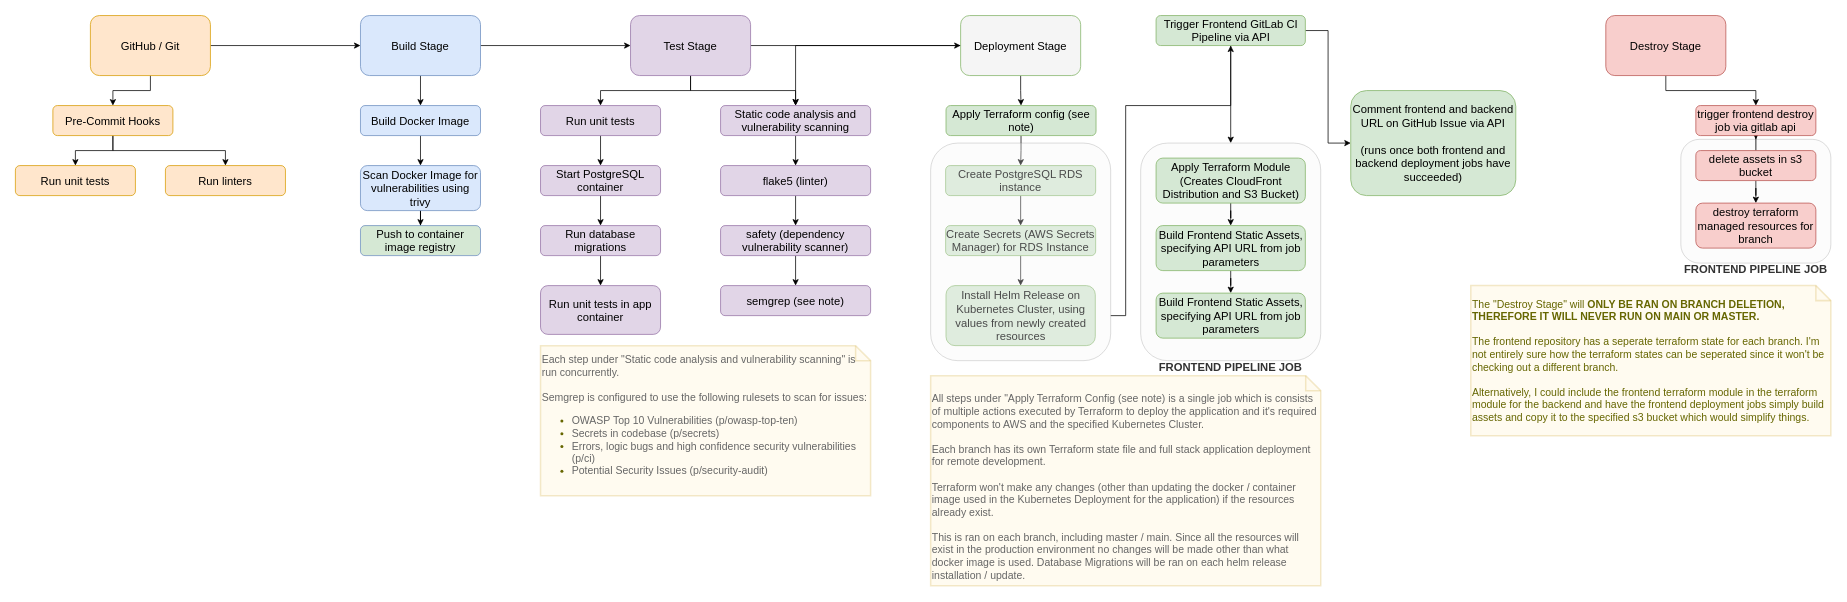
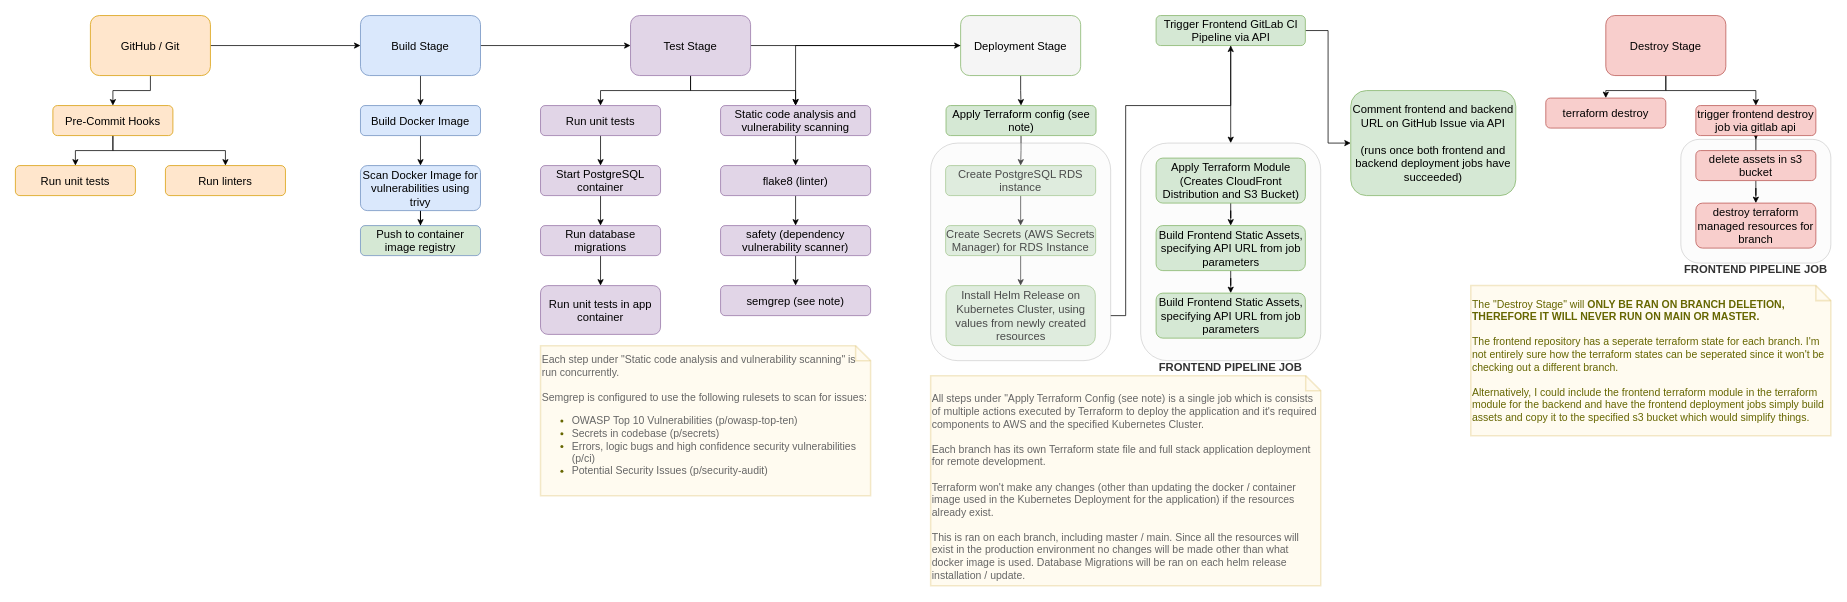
edge "Destroy Stage" -> "terraform destroy": added
node "terraform destroy": added
node "flake5 (linter)": label "flake5 (linter)" -> "flake8 (linter)"
